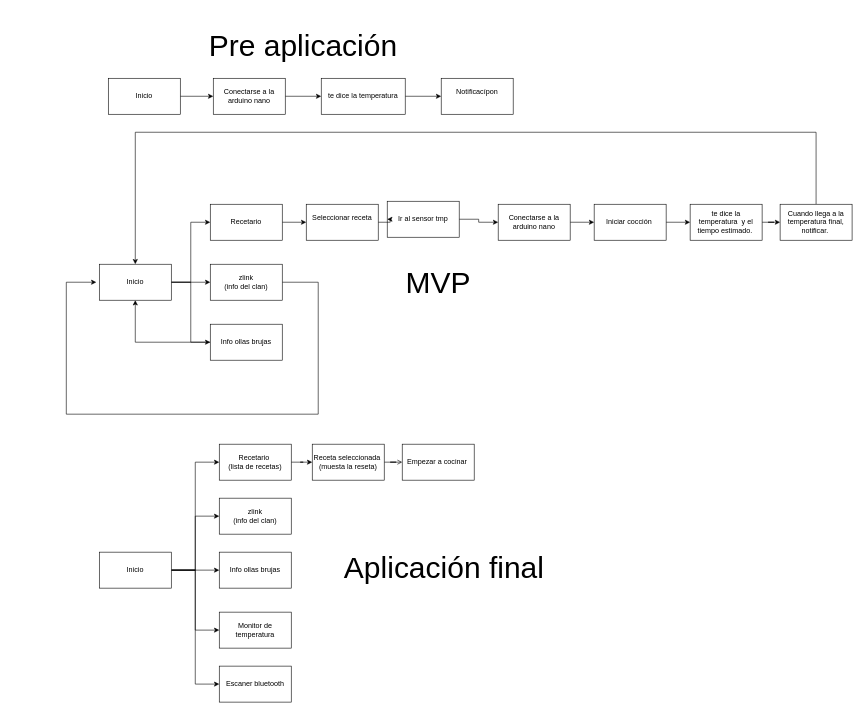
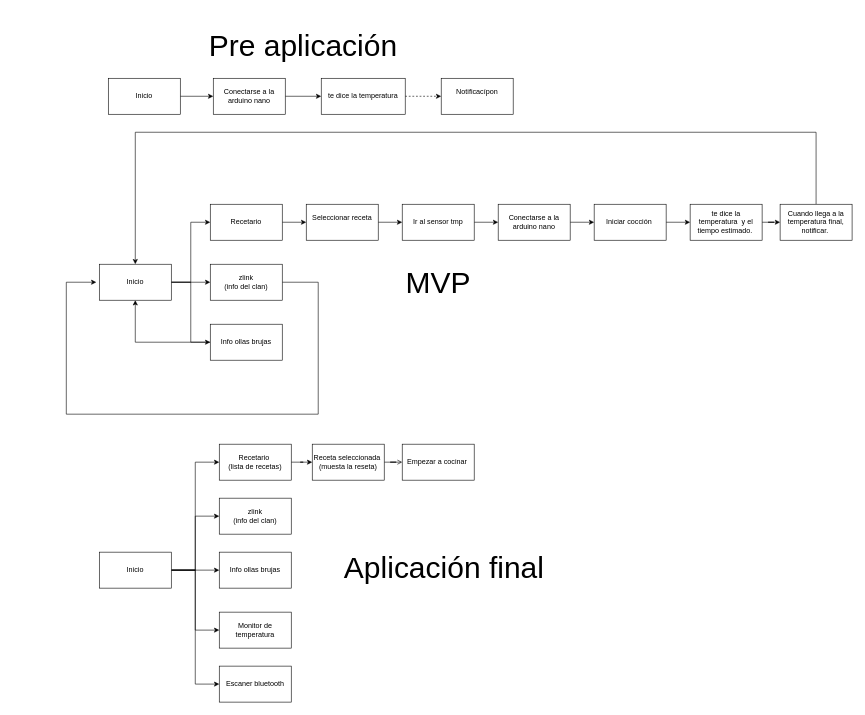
edge "te dice la temperatura" -> "Notificacípon": style solid -> dashed
node "Ir al sensor tmp": moved (423, 219) -> (438, 222)
